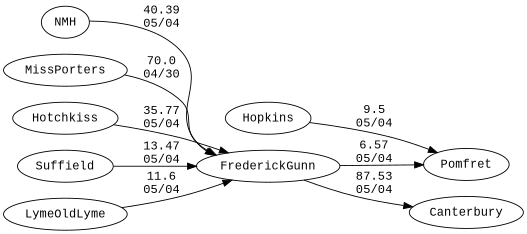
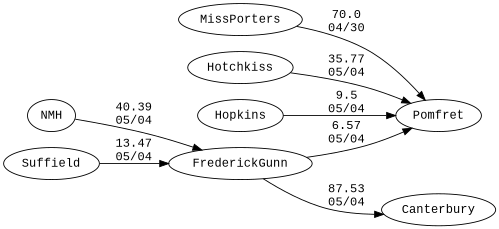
edge "MissPorters" -> "FrederickGunn": now "MissPorters" -> "Pomfret"
edge "Hotchkiss" -> "FrederickGunn": now "Hotchkiss" -> "Pomfret"
node "LymeOldLyme": removed
